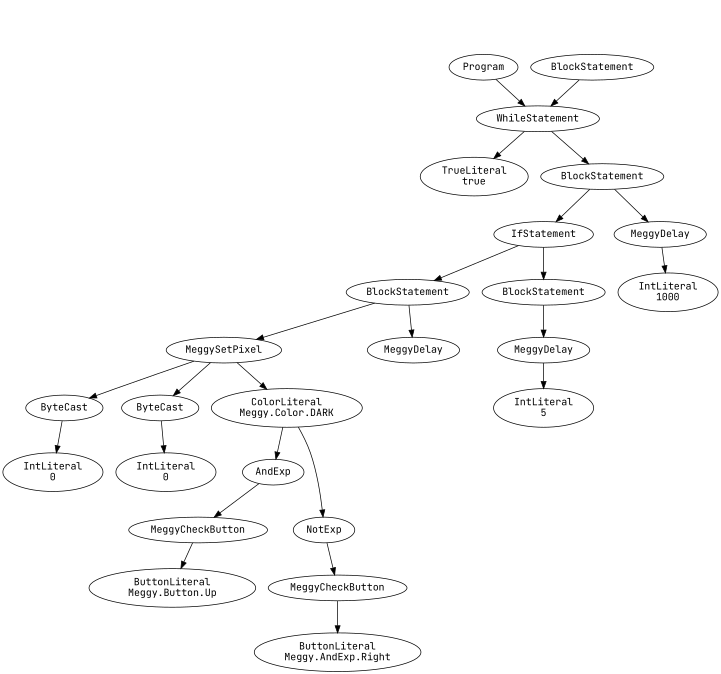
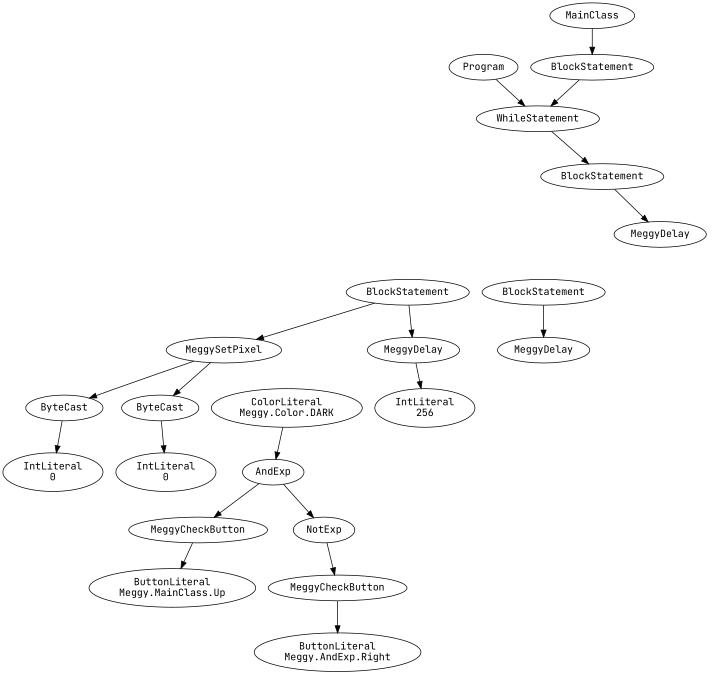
node "MainClass": added
node "TrueLiteral true": removed
node "IfStatement": removed
node "IntLiteral 1000": removed
edge "MeggySetPixel" -> "ColorLiteral Meggy.Color.DARK": removed
node "IntLiteral 256": added
node "IntLiteral 5": removed
edge "ColorLiteral Meggy.Color.DARK" -> "NotExp": now "AndExp" -> "NotExp"
node "ButtonLiteral Meggy.Button.Up": label "ButtonLiteral Meggy.Button.Up" -> "ButtonLiteral Meggy.MainClass.Up"
